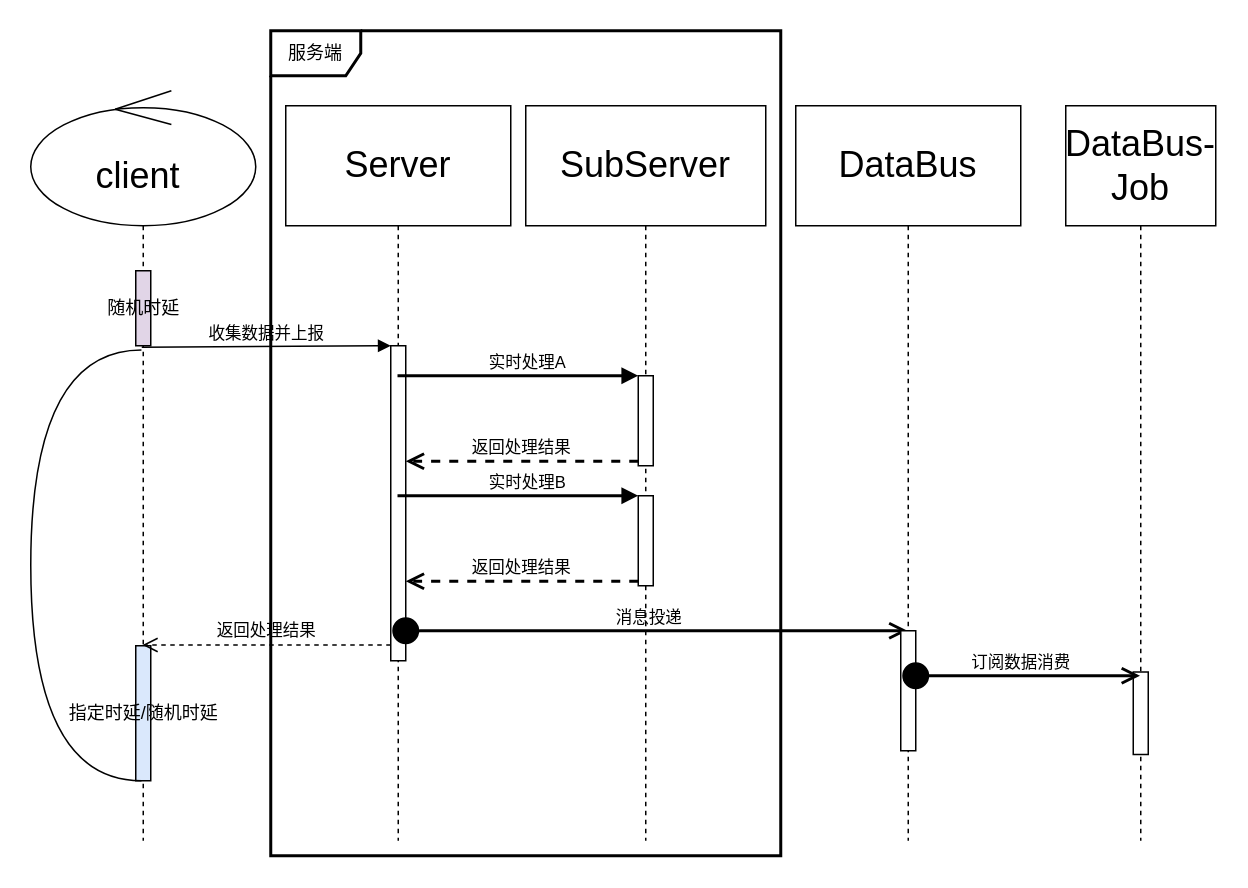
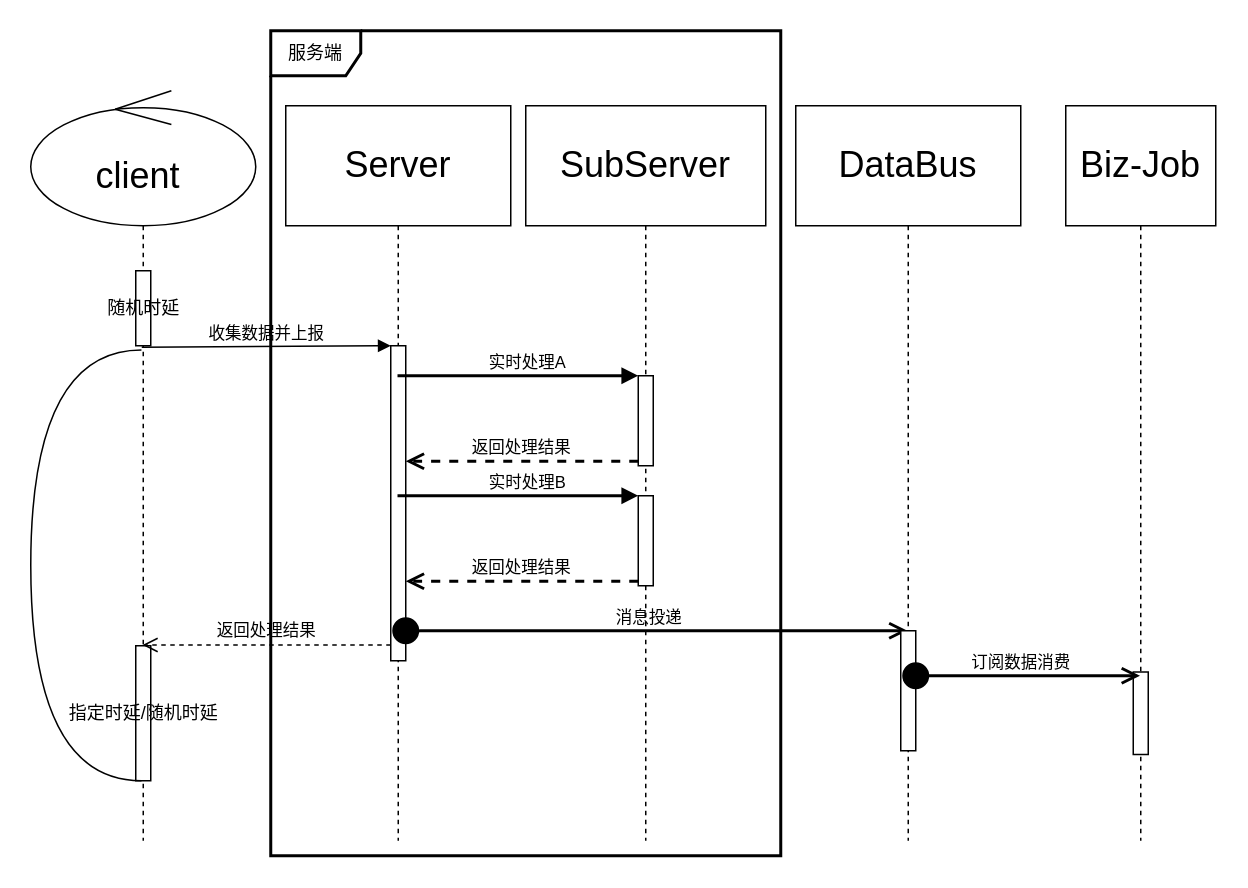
node "DataBus-Job": label "DataBus-Job" -> "Biz-Job"
node "随机时延": fillcolor #e1d5e7 -> #ffffff
node "指定时延/随机时延": fillcolor #dae8fc -> #ffffff
